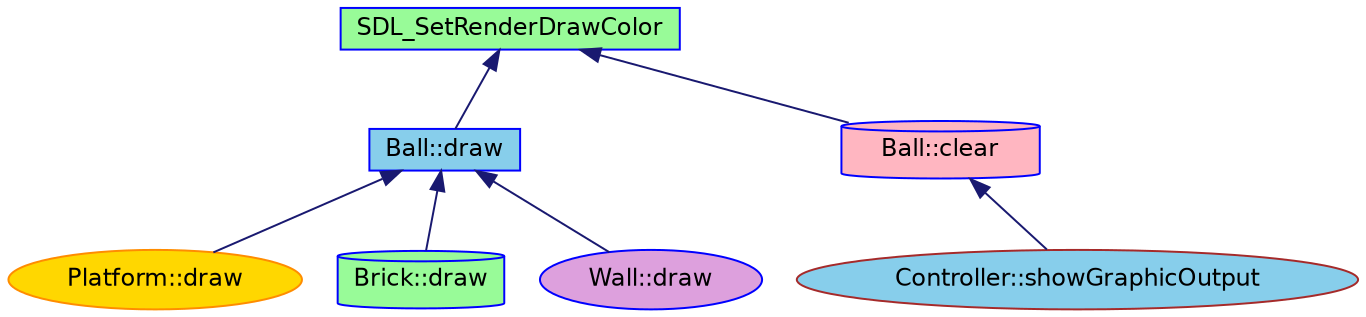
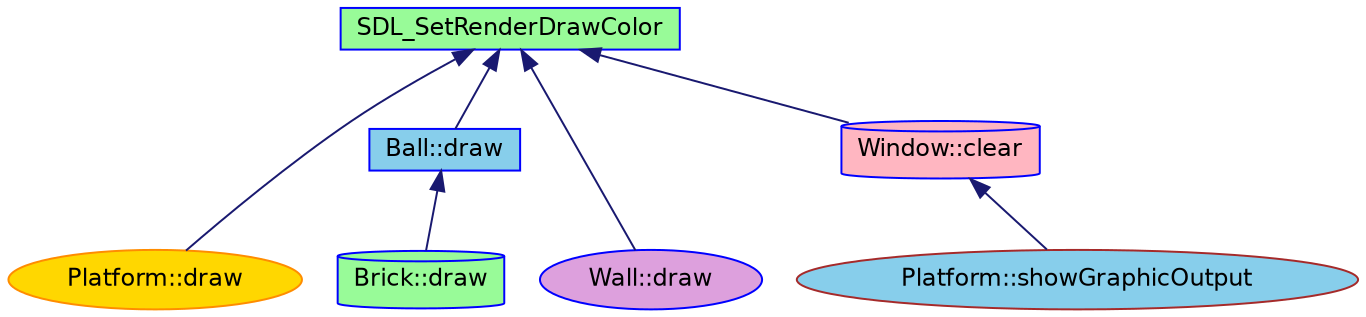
node "Ball::clear": label "Ball::clear" -> "Window::clear"
edge "Platform::draw" -> "Ball::draw": now "Platform::draw" -> "SDL_SetRenderDrawColor"
edge "Wall::draw" -> "Ball::draw": now "Wall::draw" -> "SDL_SetRenderDrawColor"
node "Controller::showGraphicOutput": label "Controller::showGraphicOutput" -> "Platform::showGraphicOutput"
